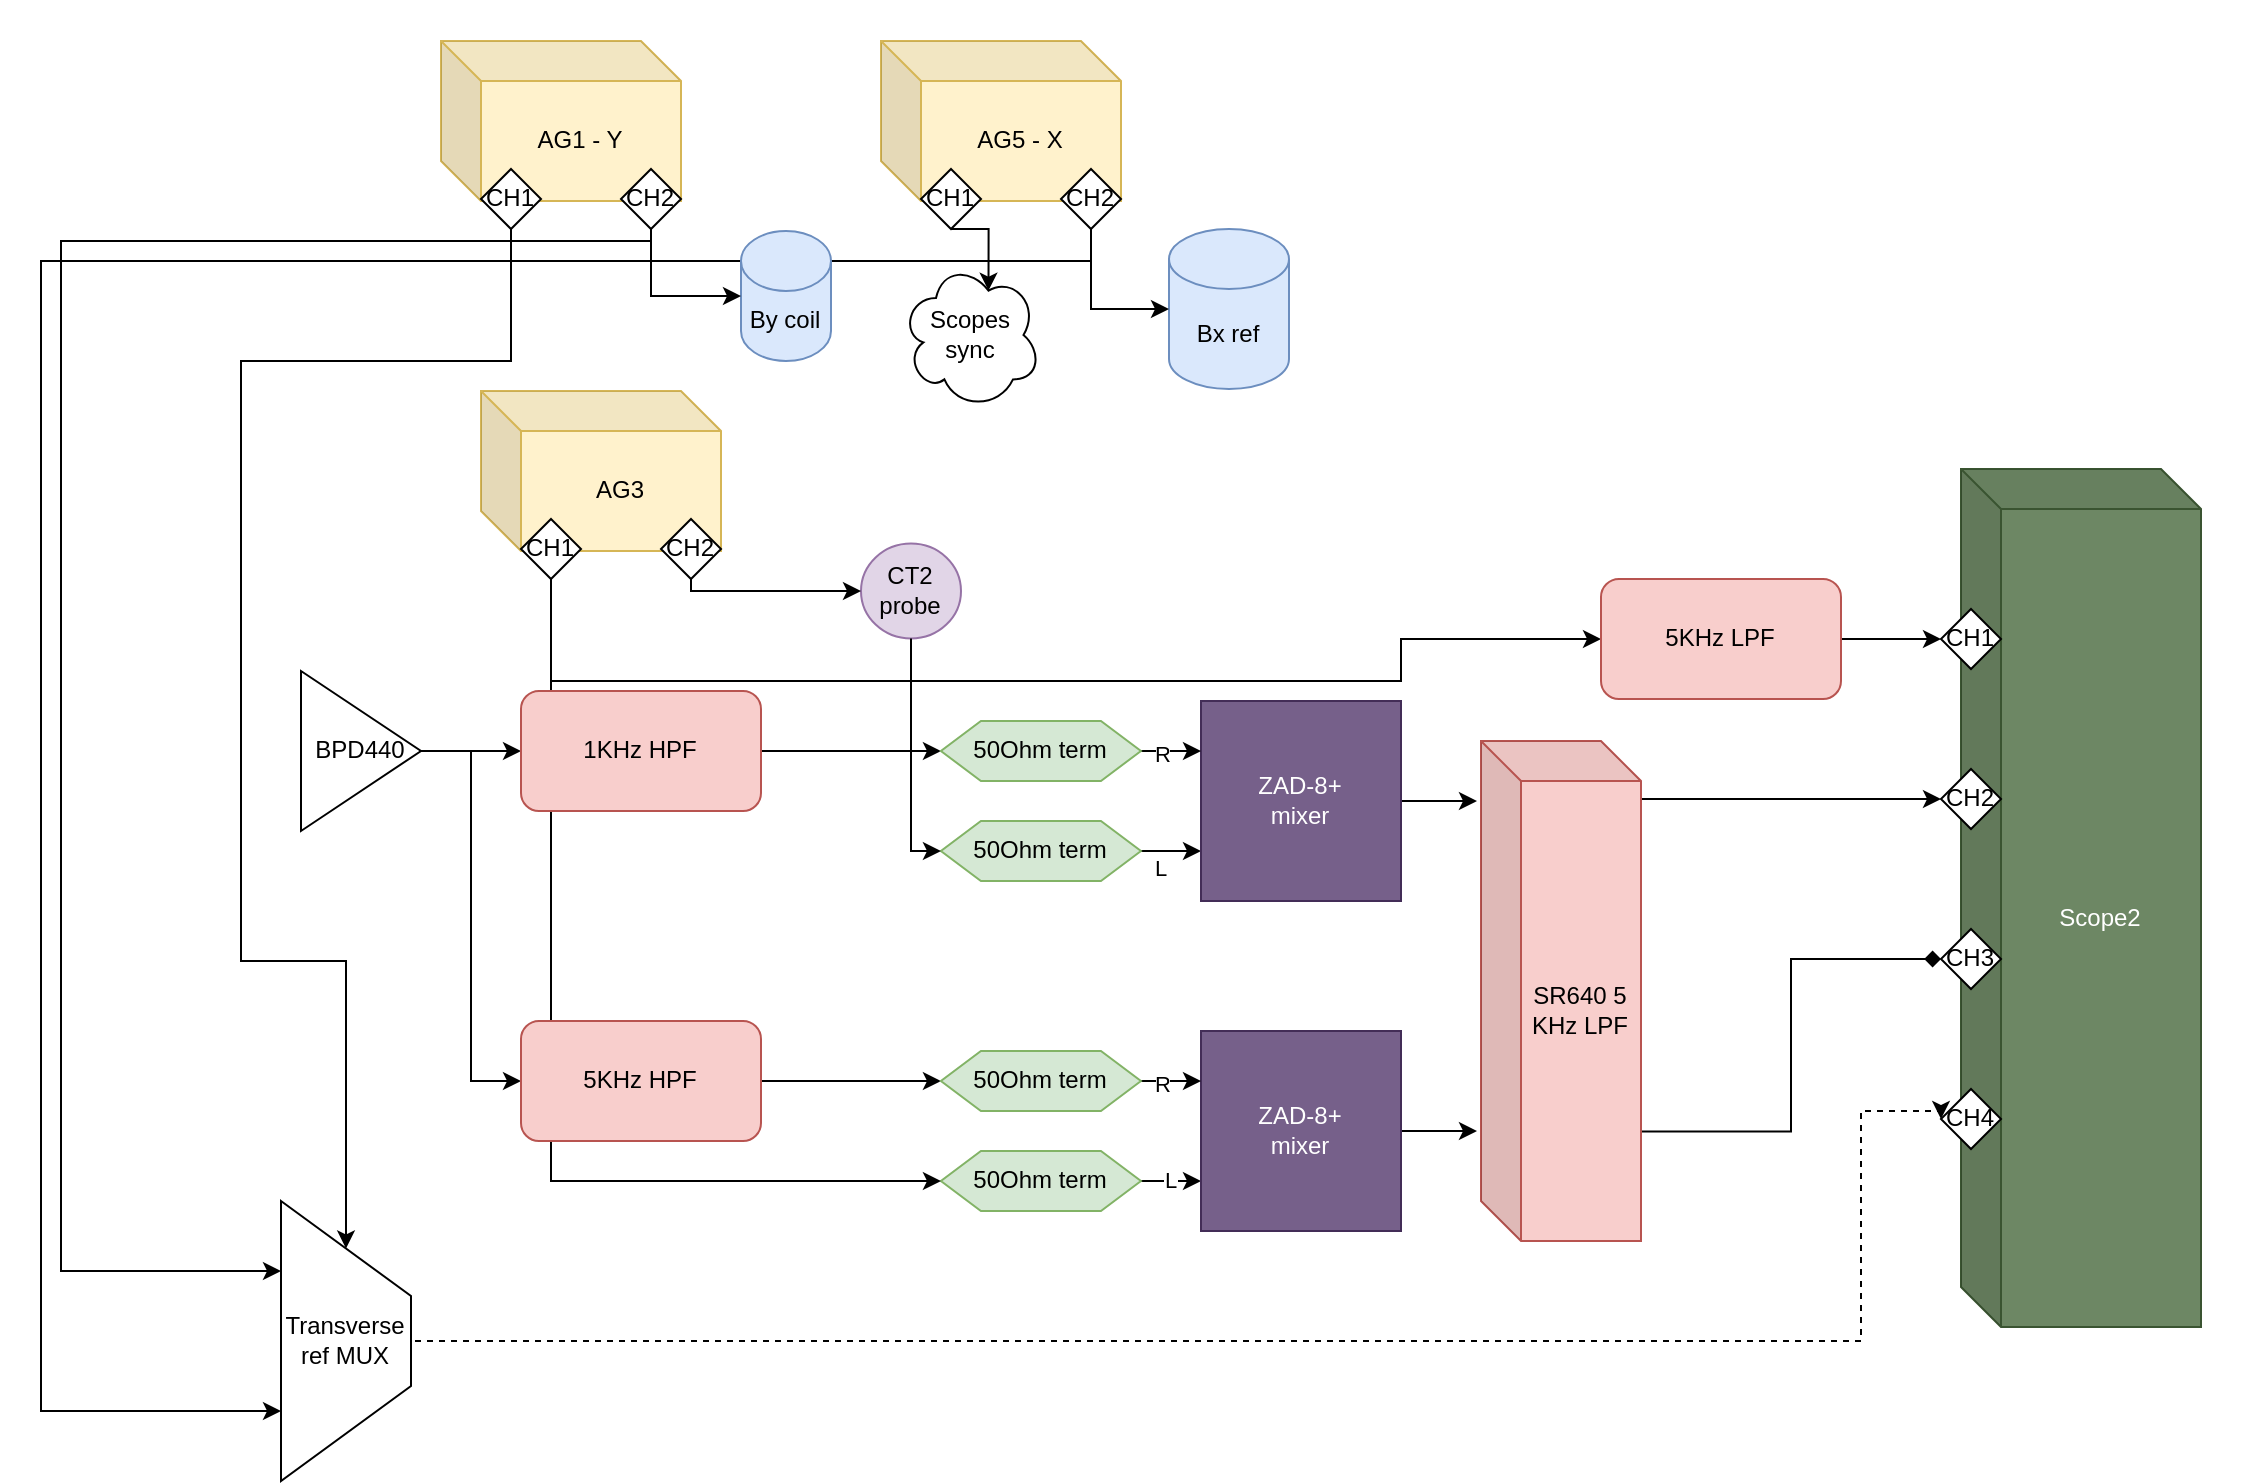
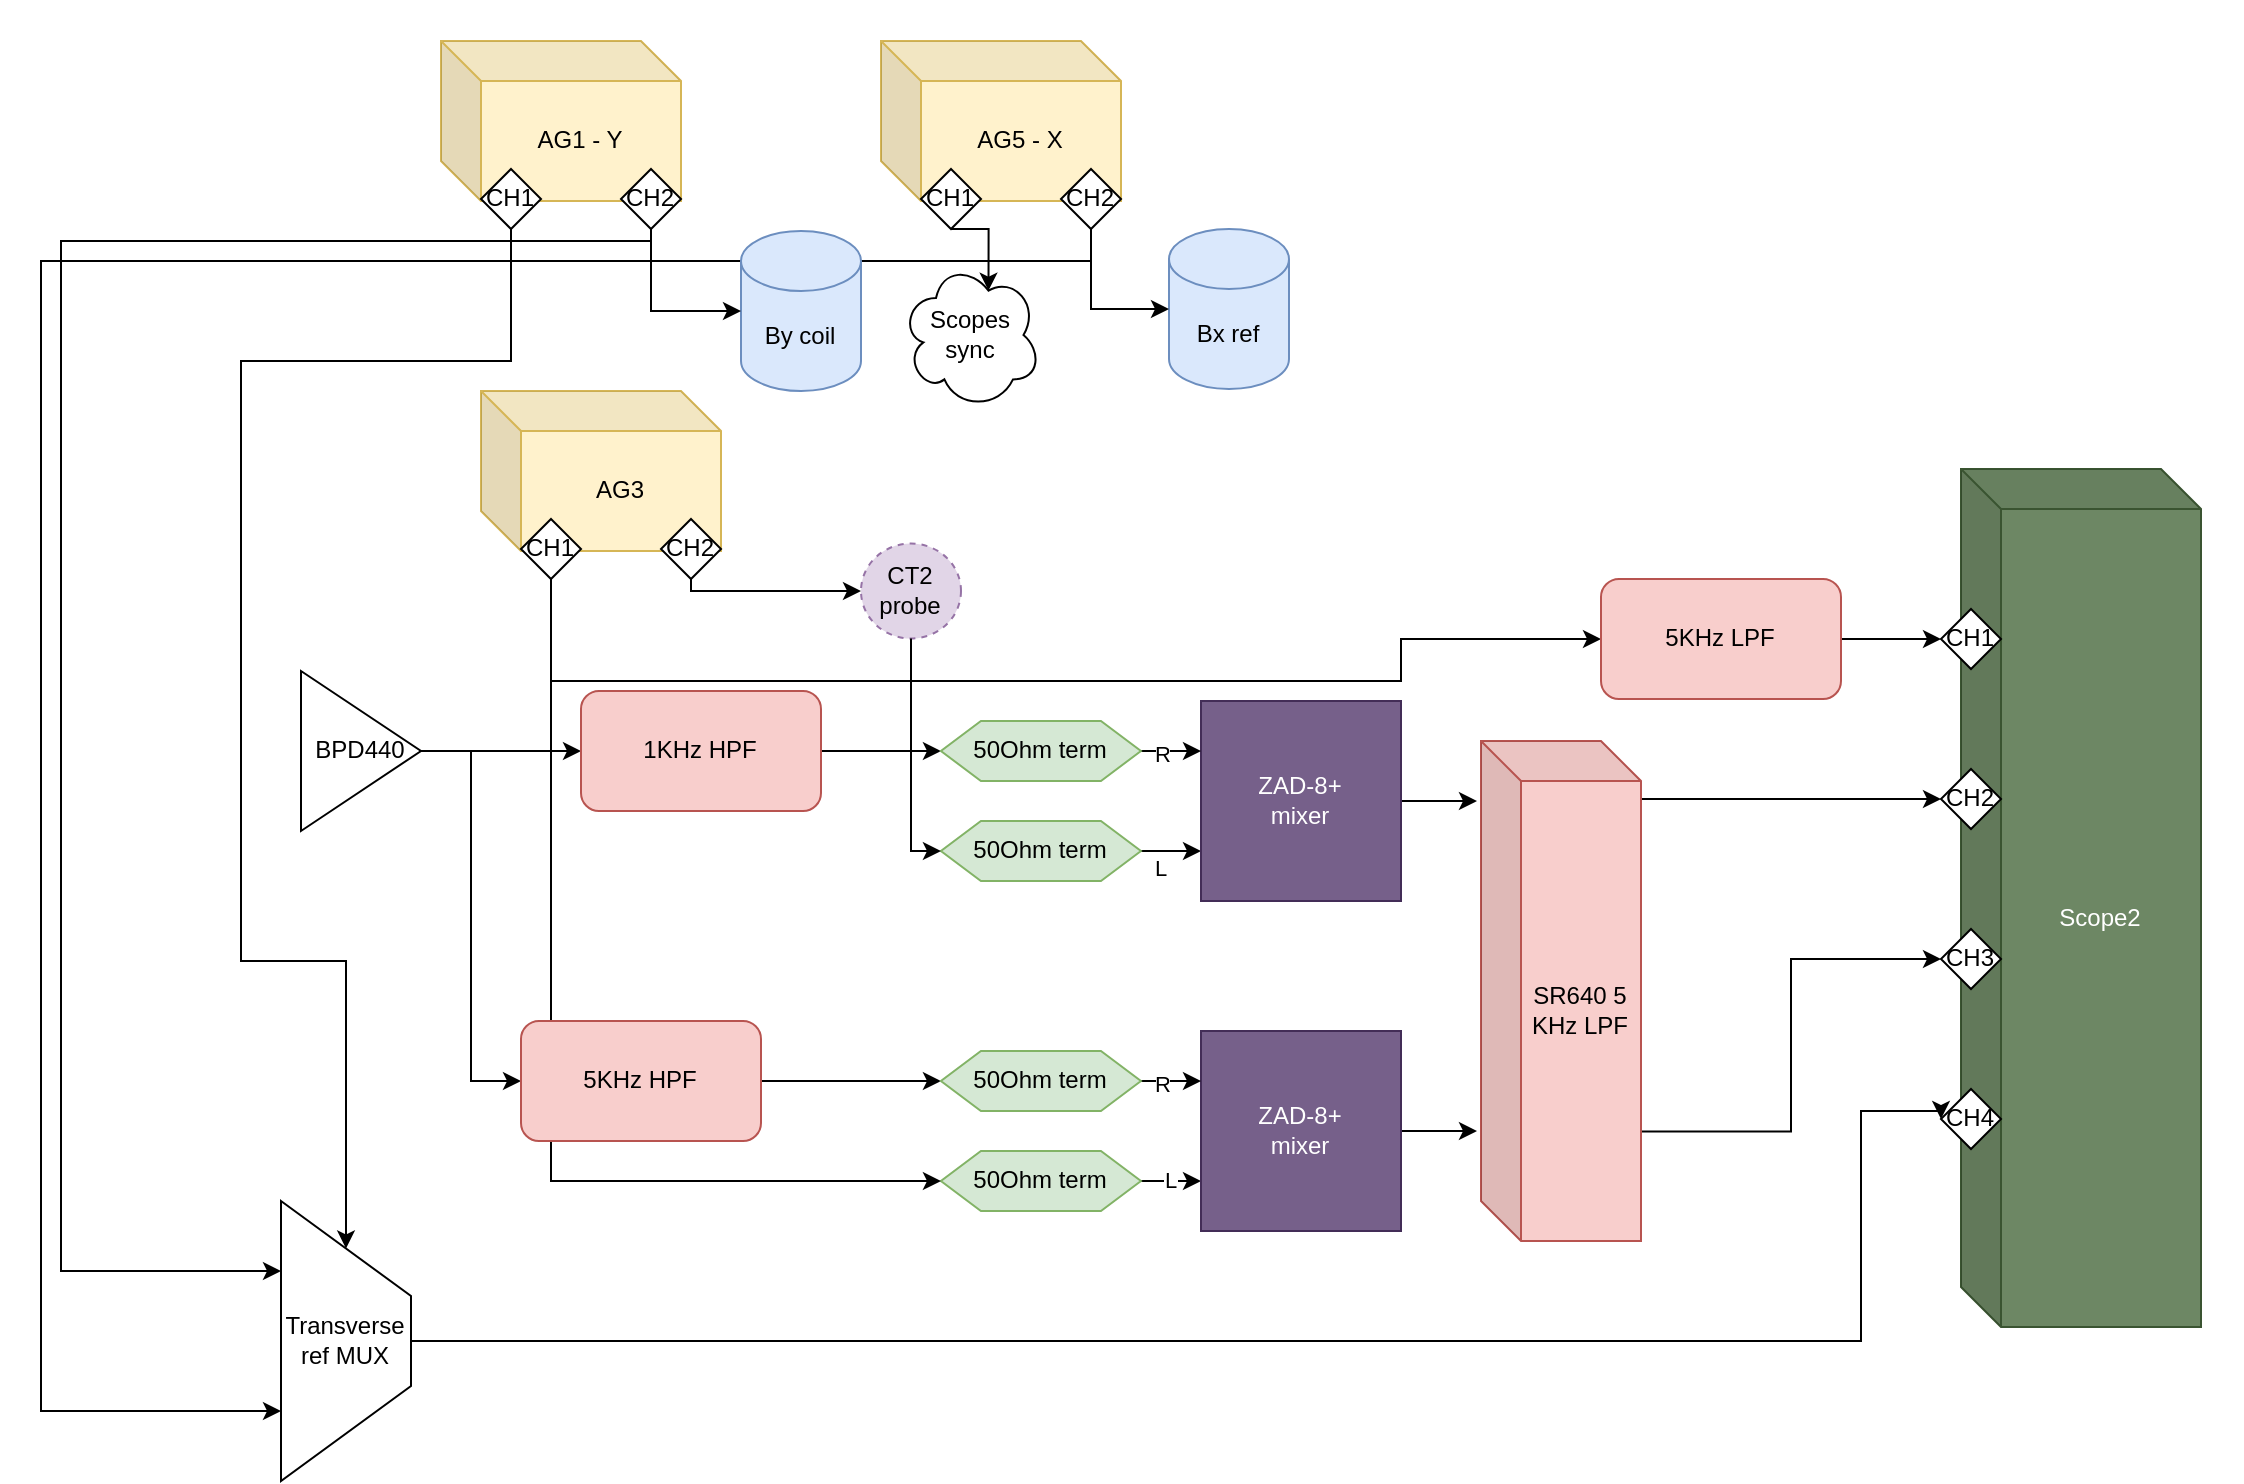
node "By coil": size 90x130 -> 120x160
node "CT2 probe": style solid -> dashed
node "1KHz HPF": moved (641, 751) -> (701, 751)
edge "SR640 5 KHz LPF" -> "CH3": arrowhead diamond -> classic
edge "Transverse ref MUX" -> "CH4": style dashed -> solid
